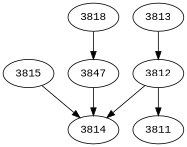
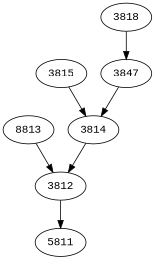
node "3813": label "3813" -> "8813"
edge "3812" -> "3814": reversed
node "3811": label "3811" -> "5811"
